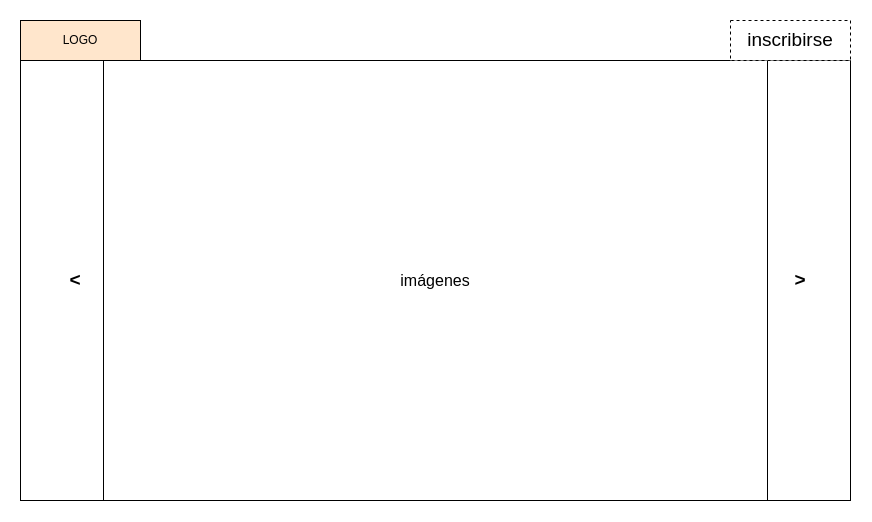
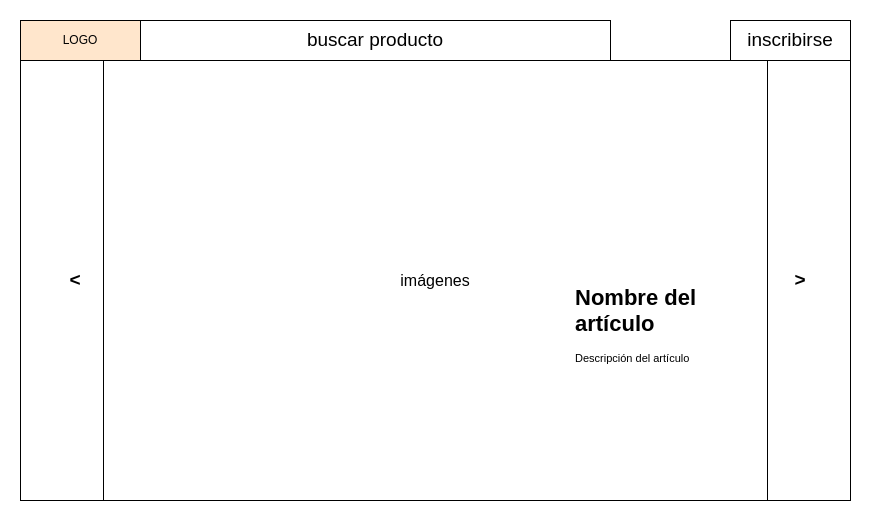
node "buscar producto": added
node "inscribirse": style dashed -> solid
node "Nombre del artículoDescripción del artículo": added
